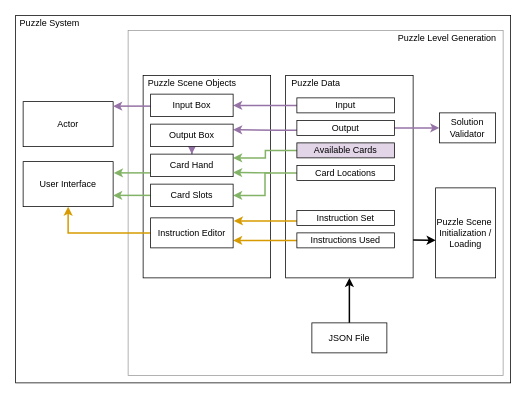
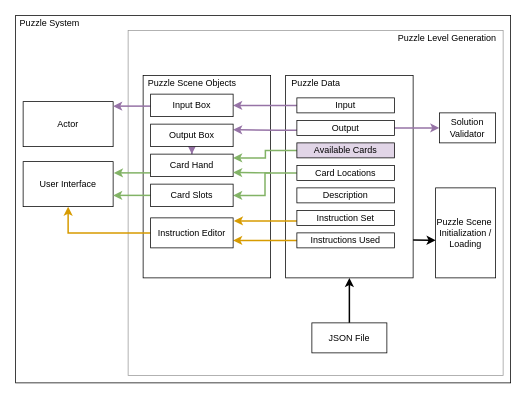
node "Description": added
